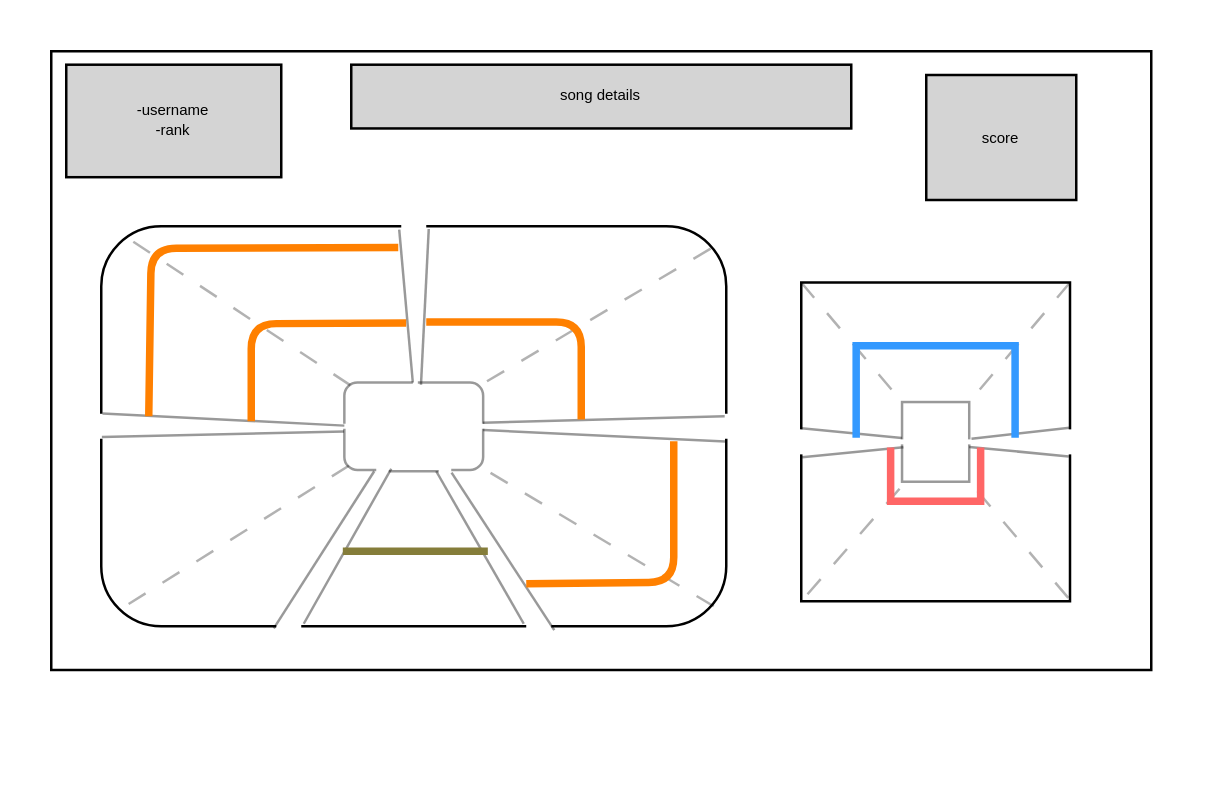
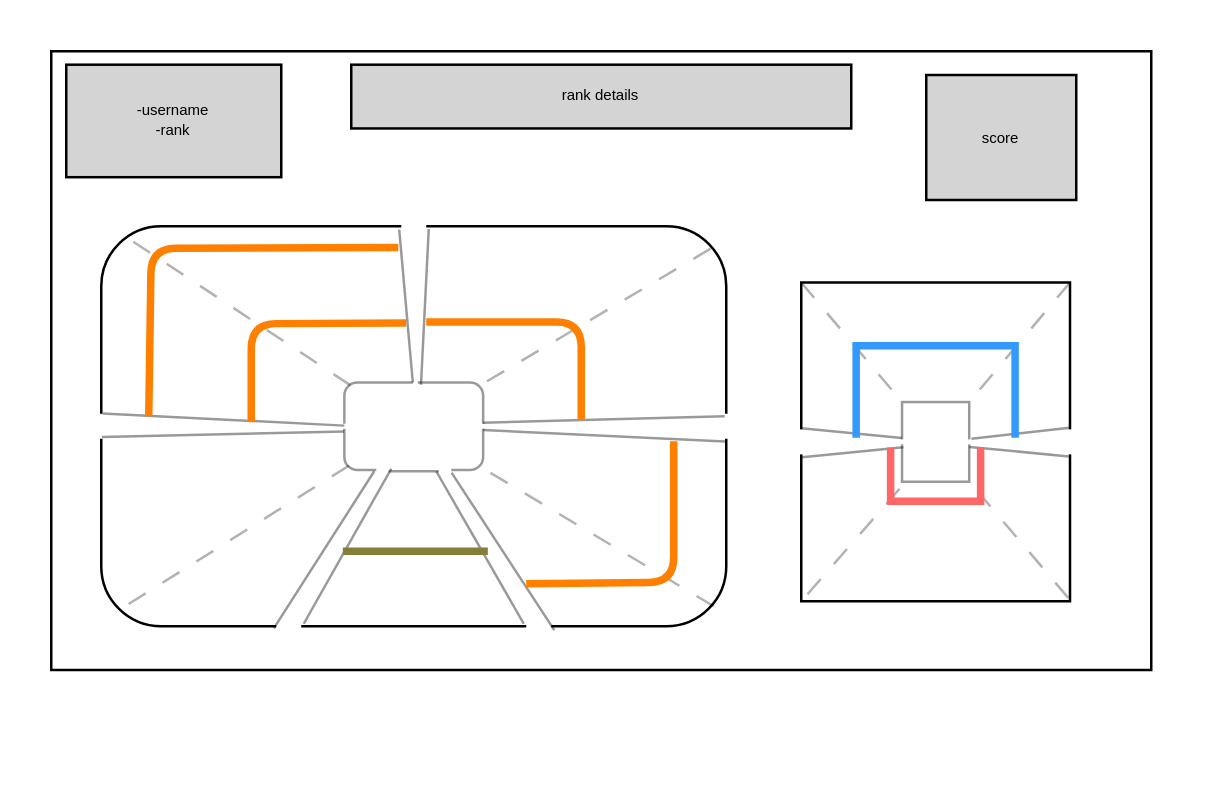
node "song details": label "song details" -> "rank details"
